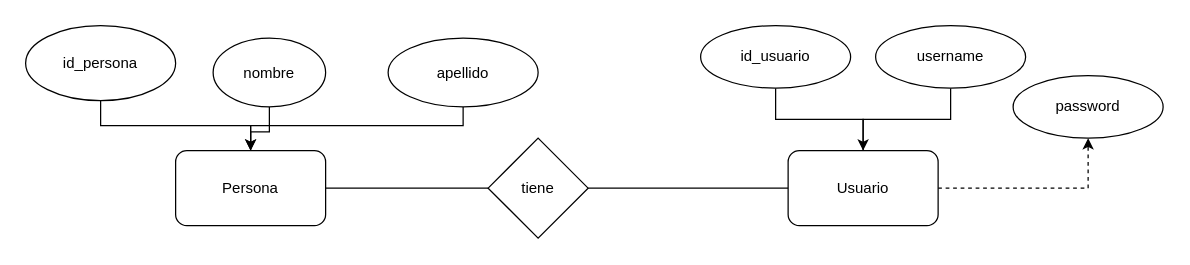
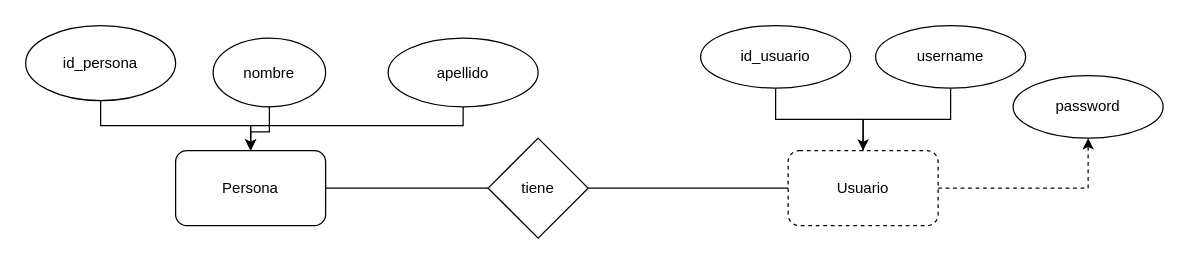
node "Usuario": style solid -> dashed
